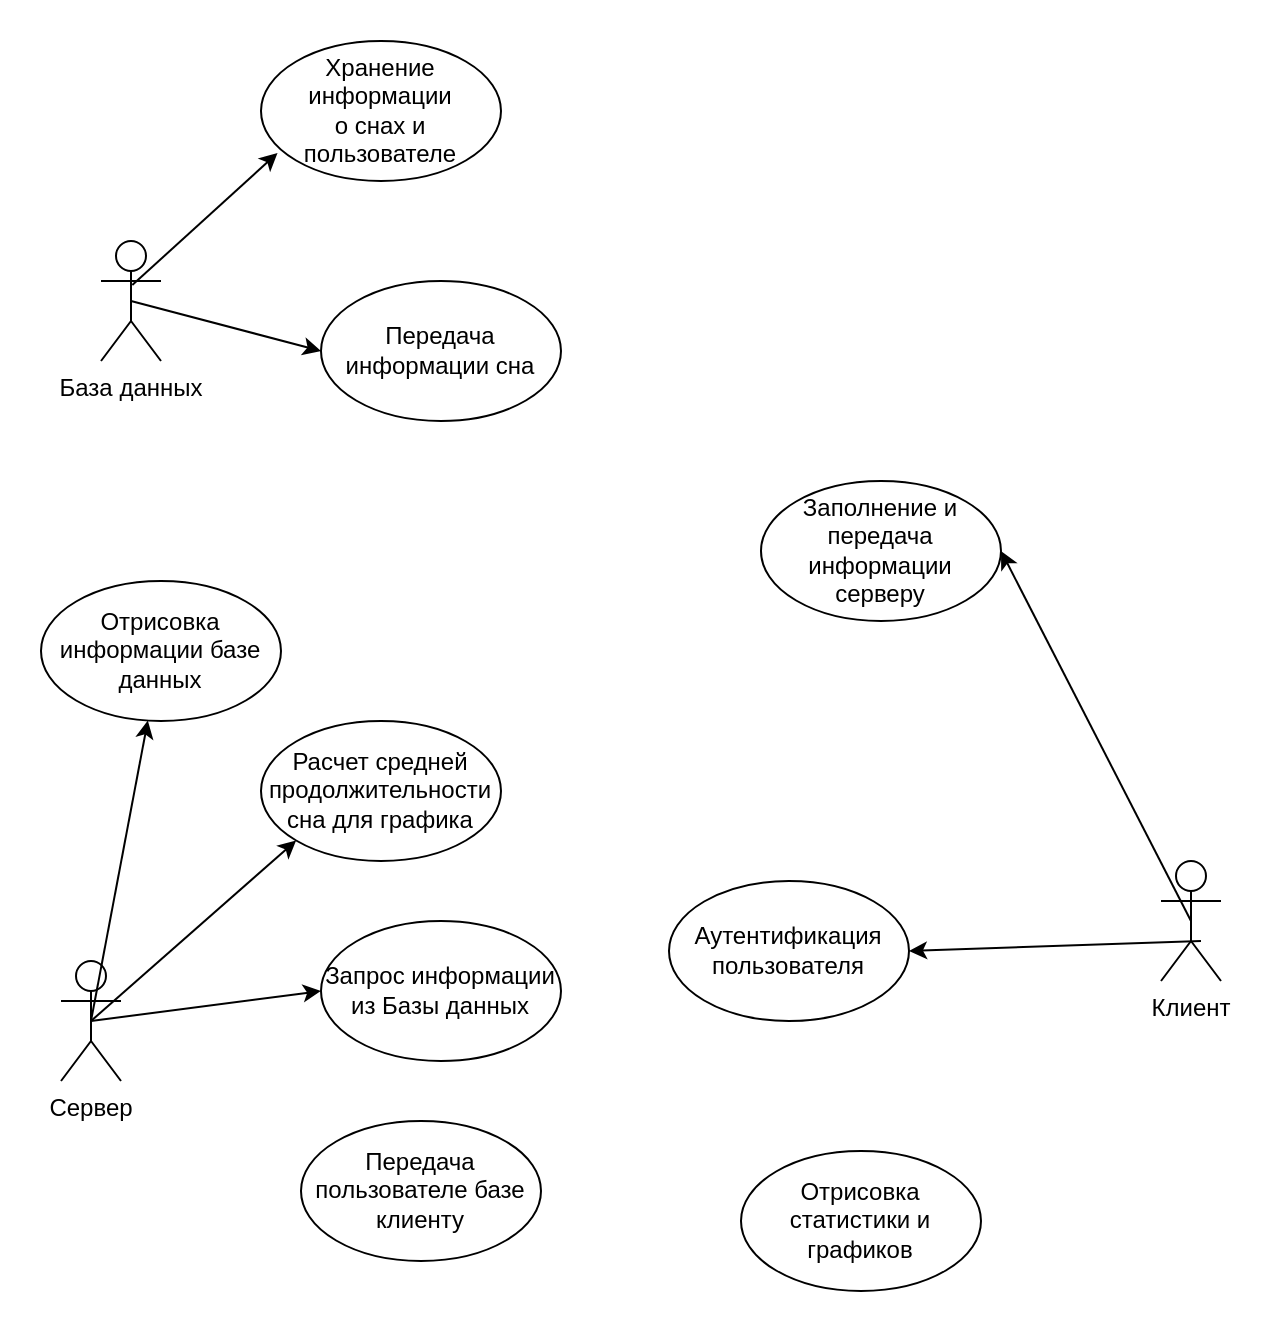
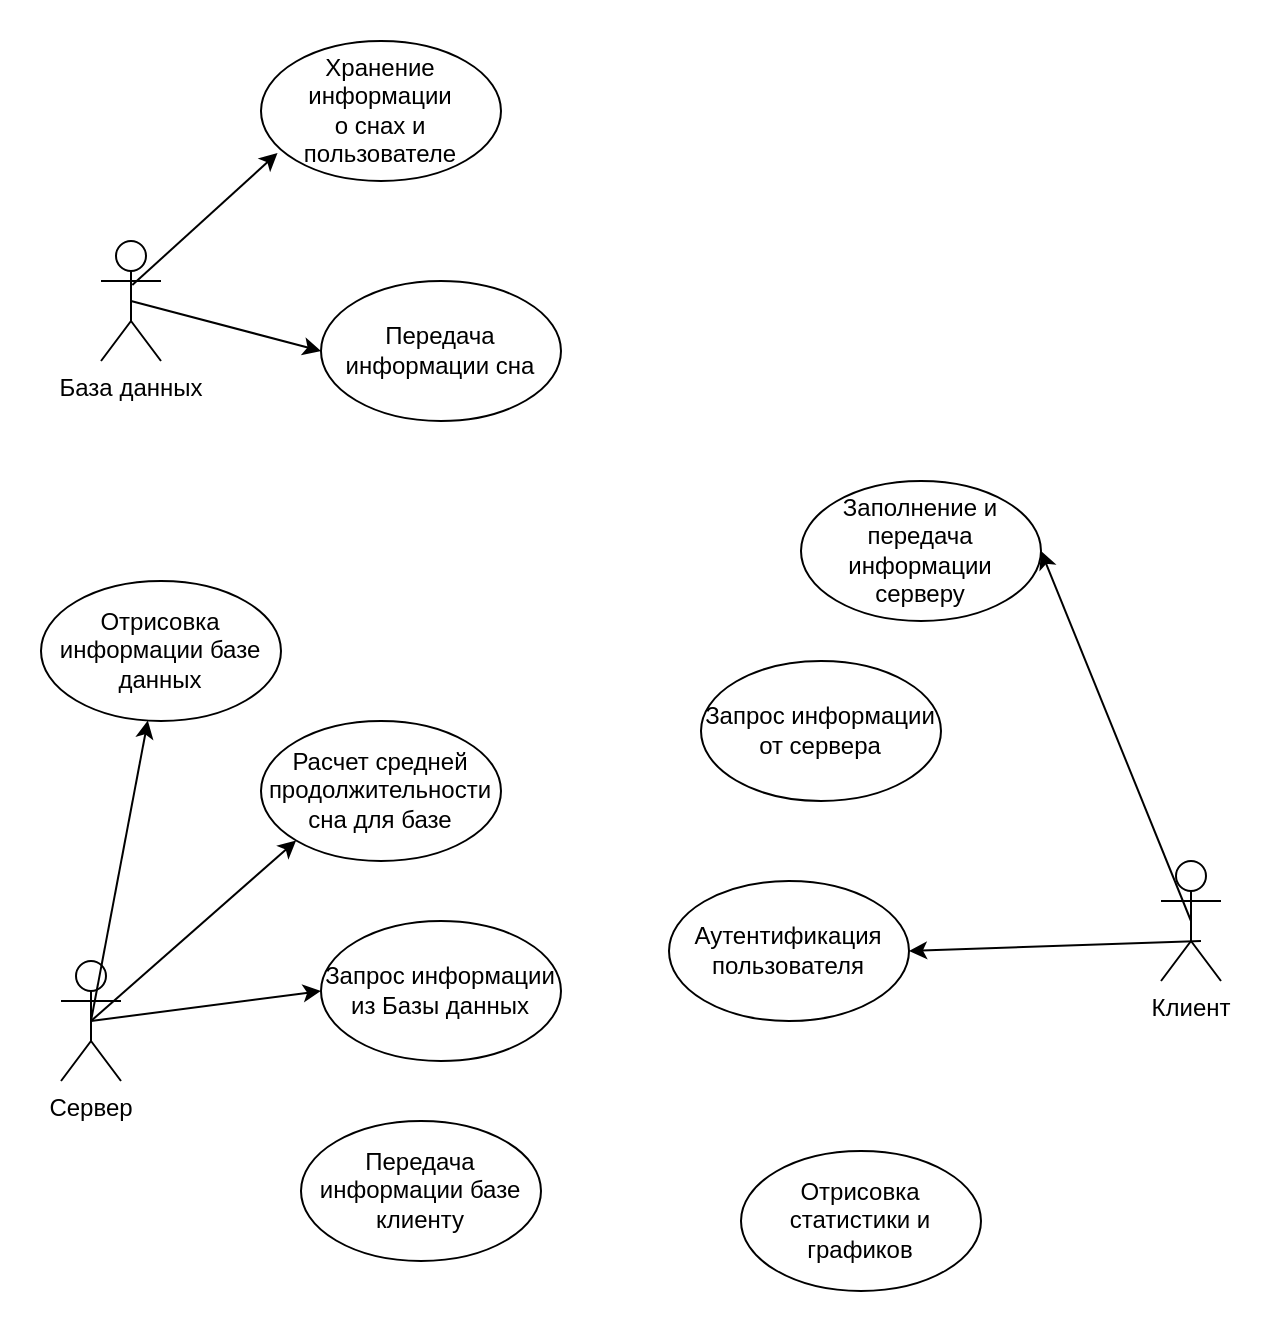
node "Заполнение и передача информации серверу": moved (881, 551) -> (921, 551)
node "Запрос информации от сервера": added
node "Расчет средней продолжительности сна для графика": label "Расчет средней продолжительности сна для графика" -> "Расчет средней продолжительности сна для базе"
node "Передача пользователе базе клиенту": label "Передача пользователе базе клиенту" -> "Передача информации базе клиенту"
